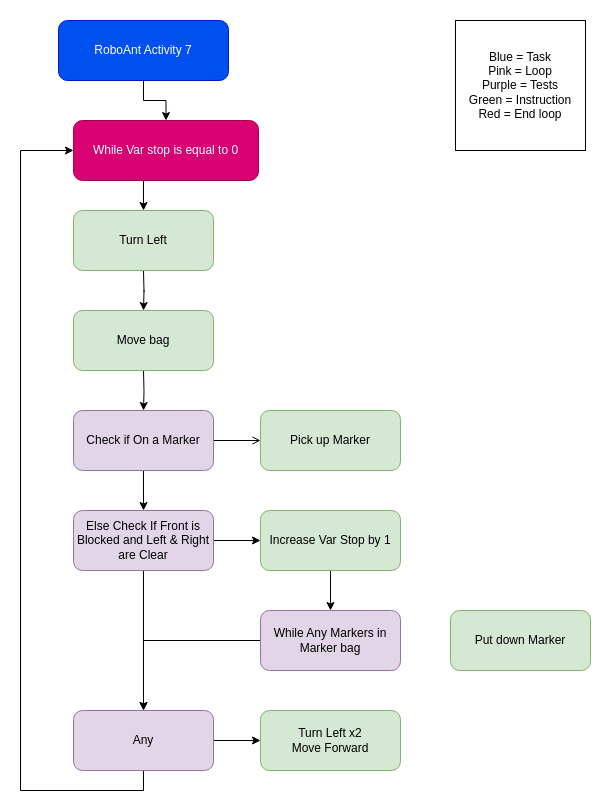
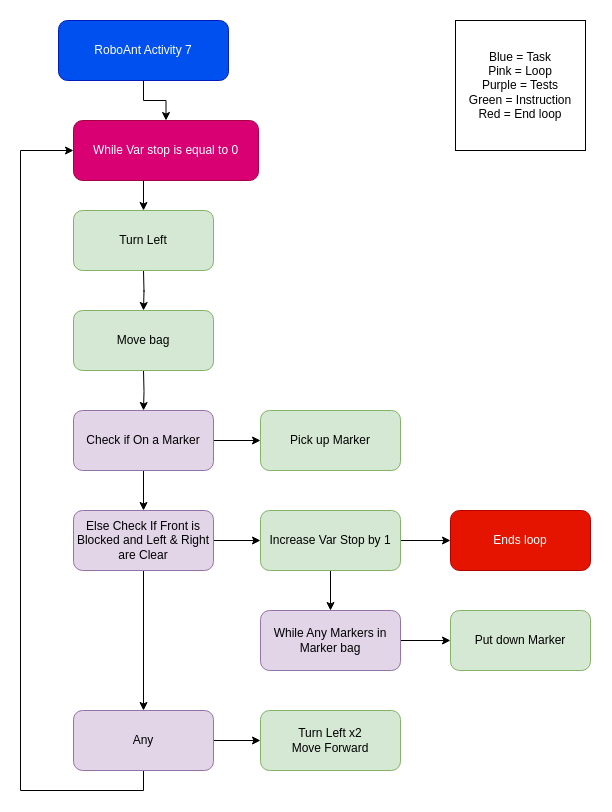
edge "Check if On a Marker" -> "Pick up Marker": arrowhead open -> classic
edge "Increase Var Stop by 1" -> "Ends loop": added
node "Ends loop": added
edge "While Any Markers in Marker bag" -> "Any": now "While Any Markers in Marker bag" -> "Put down Marker"
